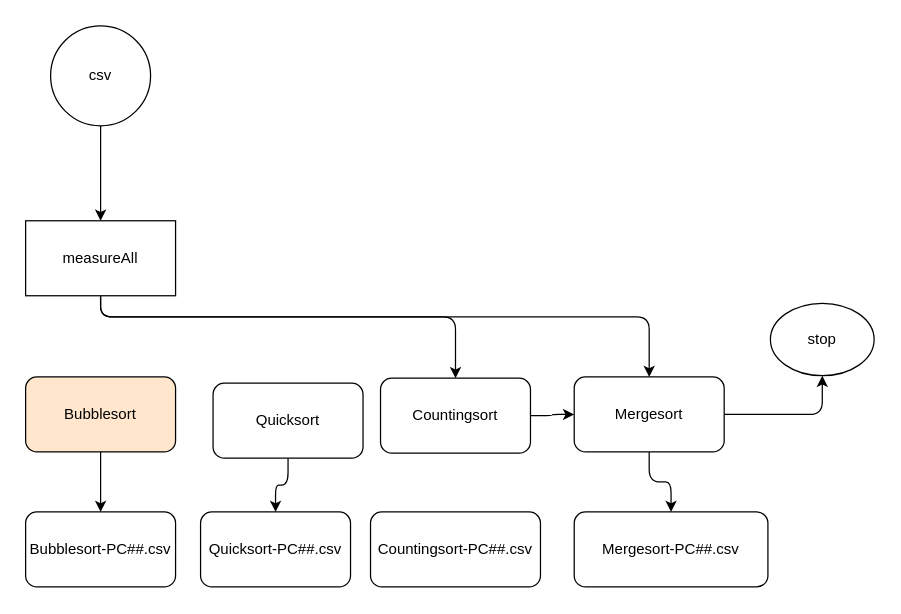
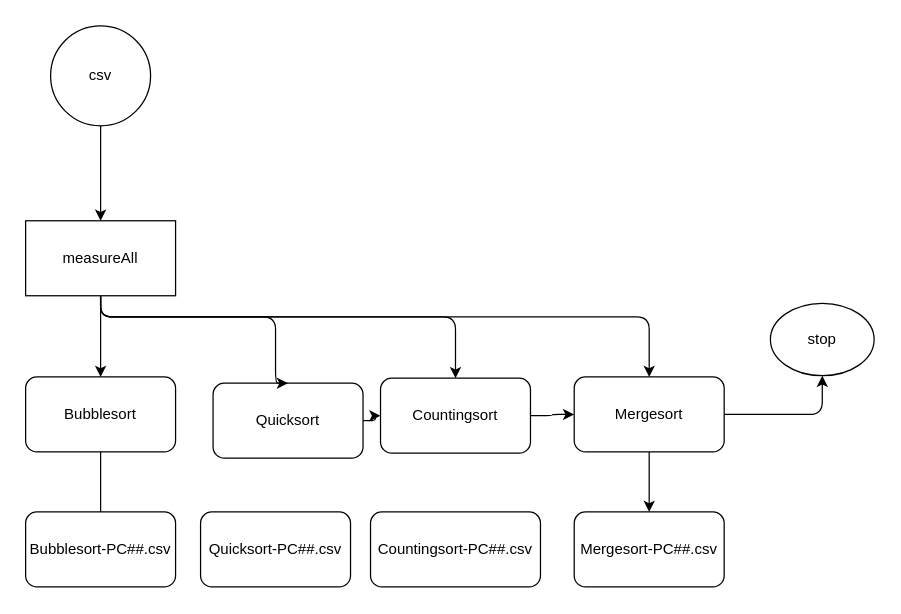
edge "measureAll" -> "Bubblesort": added
edge "measureAll" -> "Quicksort": added
node "Bubblesort": fillcolor #ffe6cc -> #ffffff
edge "Quicksort" -> "Quicksort-PC##.csv": now "Quicksort" -> "Countingsort"
edge "Bubblesort" -> "Bubblesort-PC##.csv": arrowhead classic -> none
node "Mergesort-PC##.csv": size 194x75 -> 150x75
